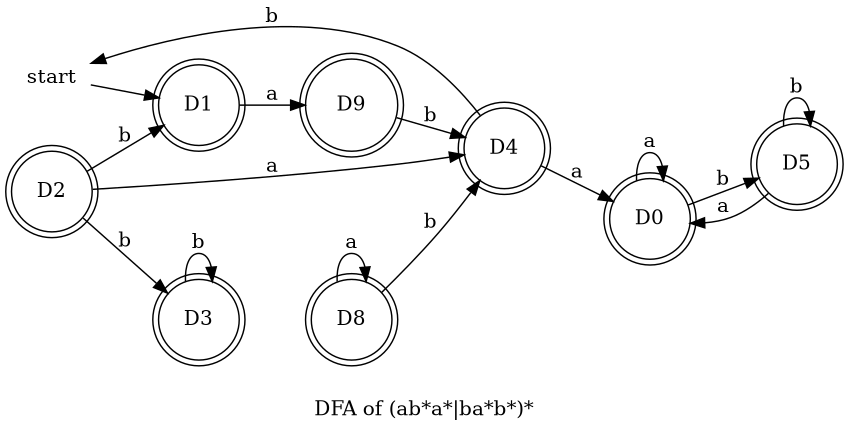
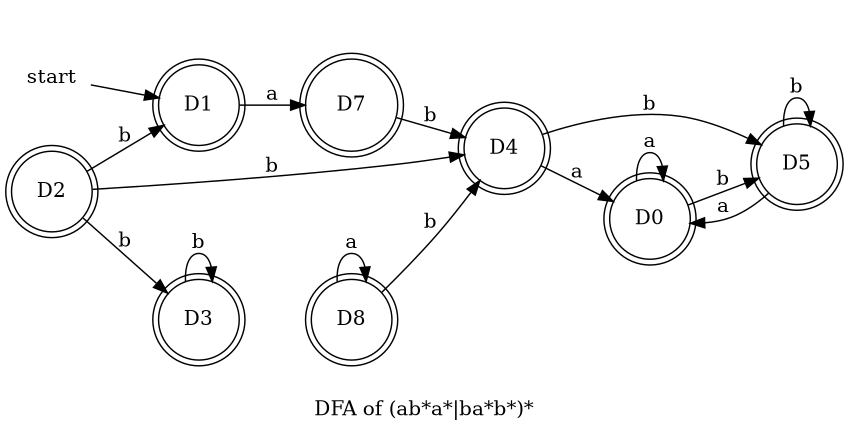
edge "D4" -> "start": now "D4" -> "D5"
node "D9": label "D9" -> "D7"
edge "D2" -> "D4": label "a" -> "b"
